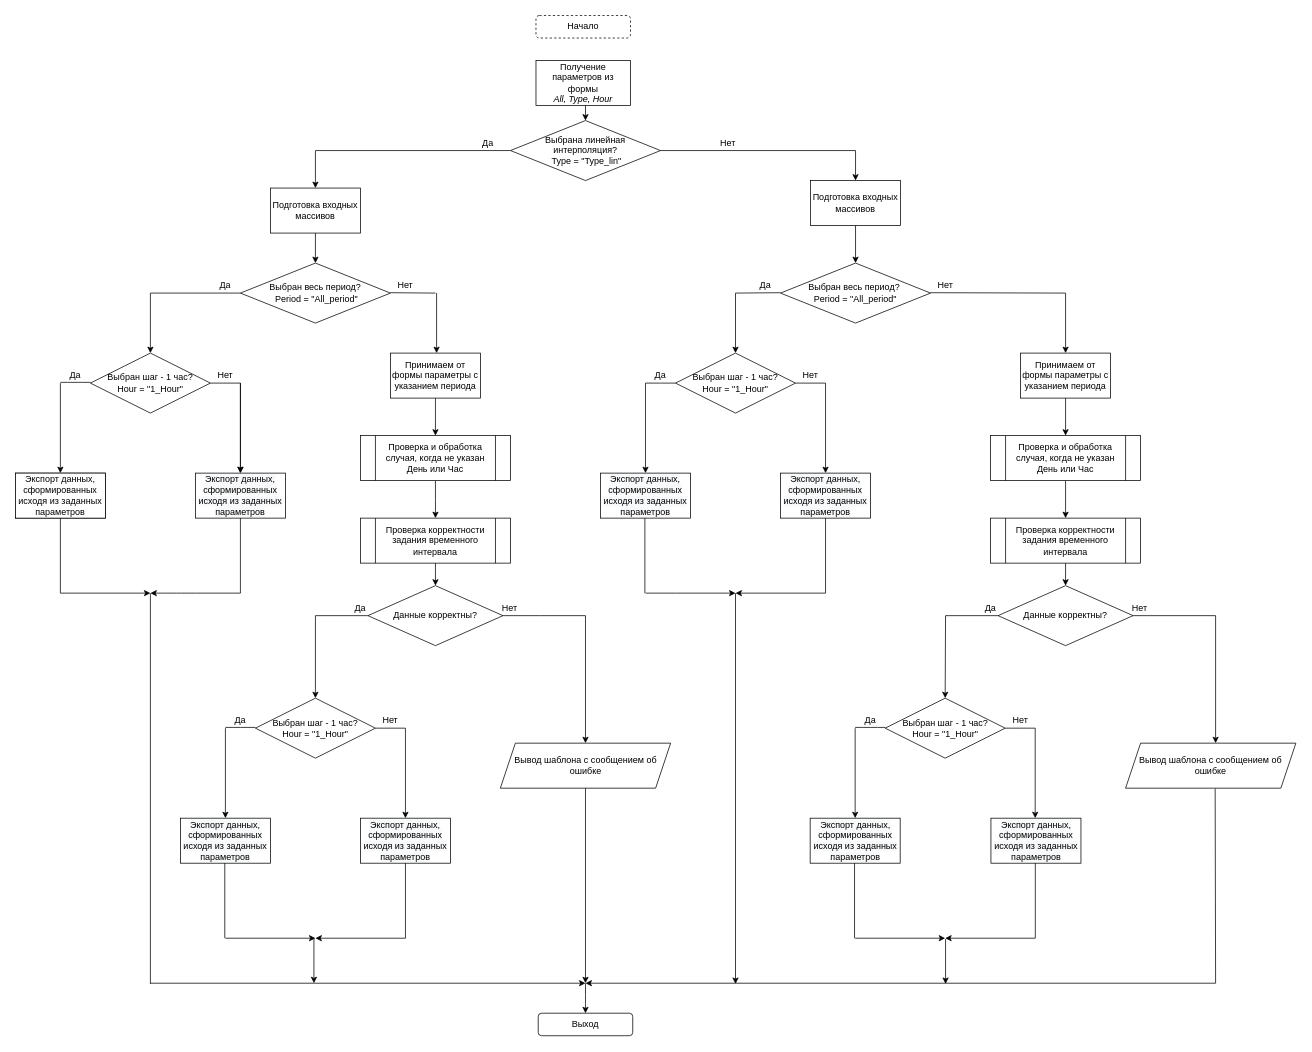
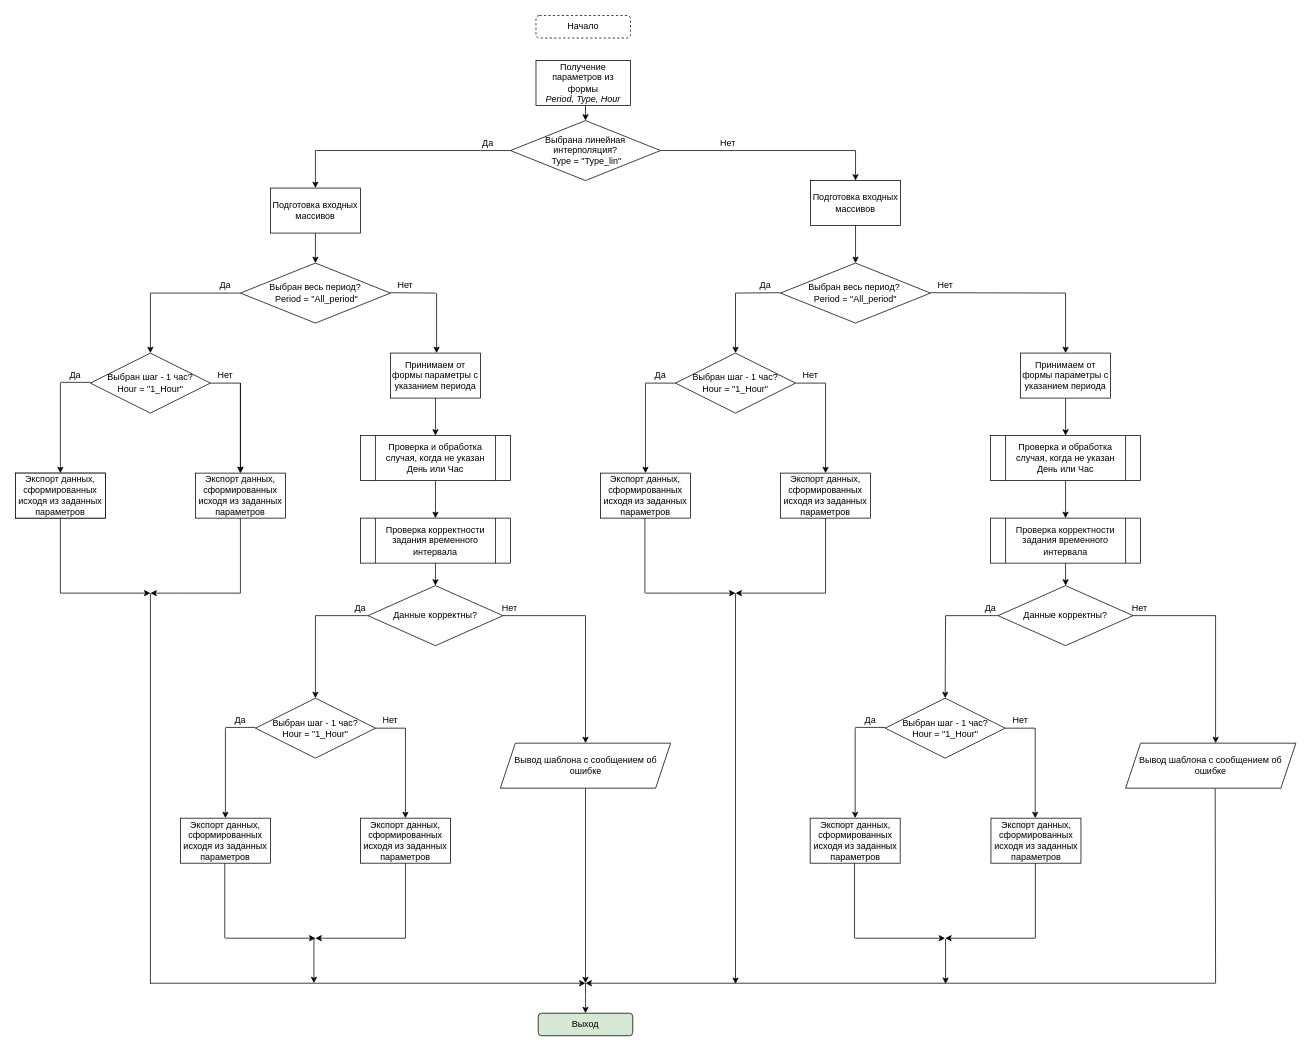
node "Получение параметров из формы All, Type, Hour": label "Получение параметров из формы All, Type, Hour" -> "Получение параметров из формы Period, Type, Hour"
node "Выход": fillcolor #ffffff -> #d5e8d4
